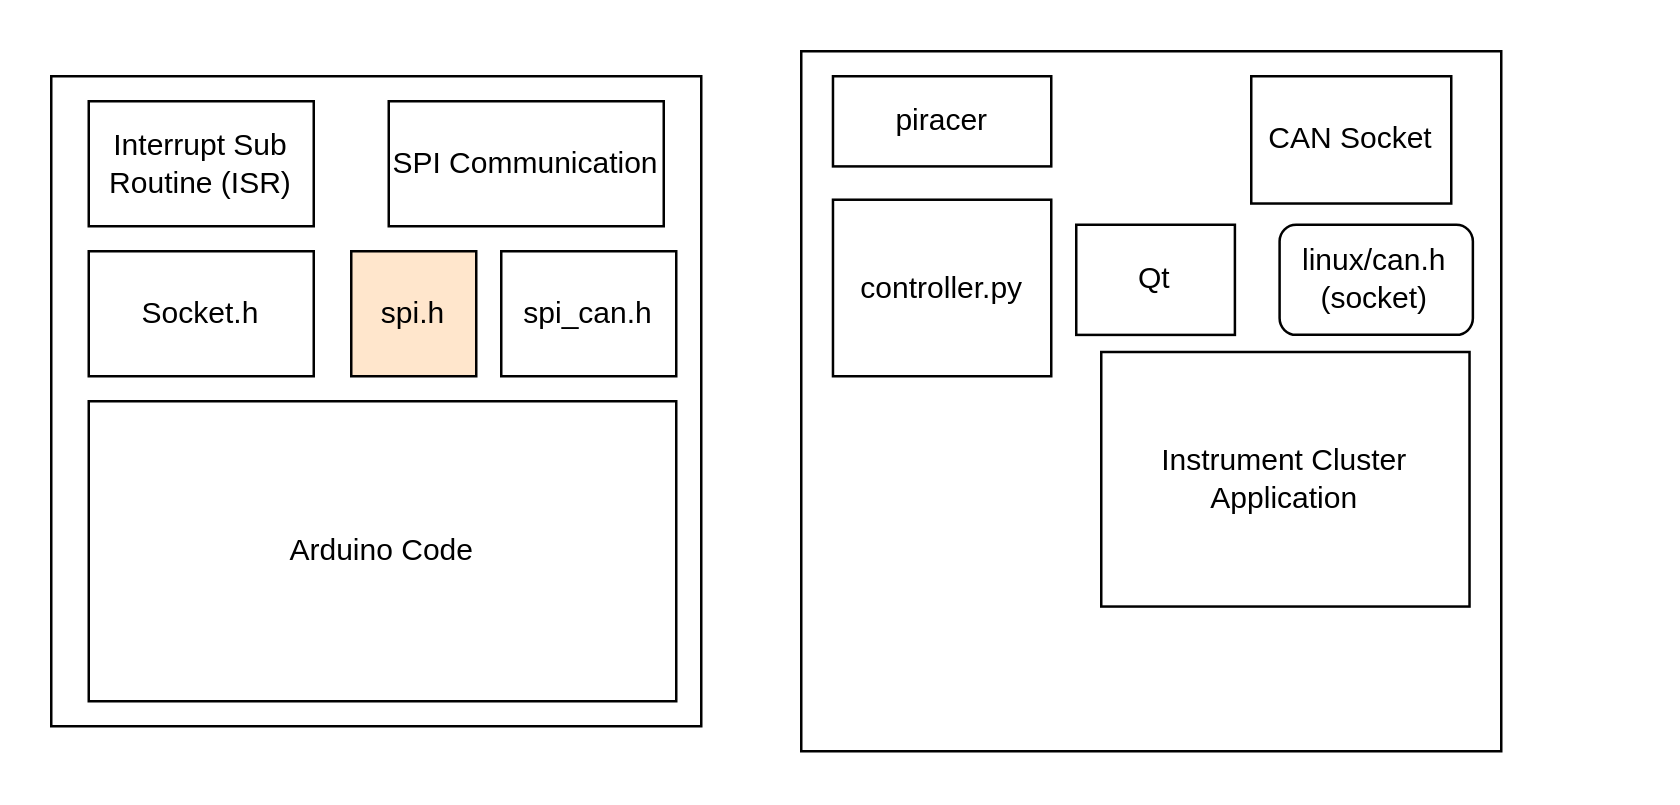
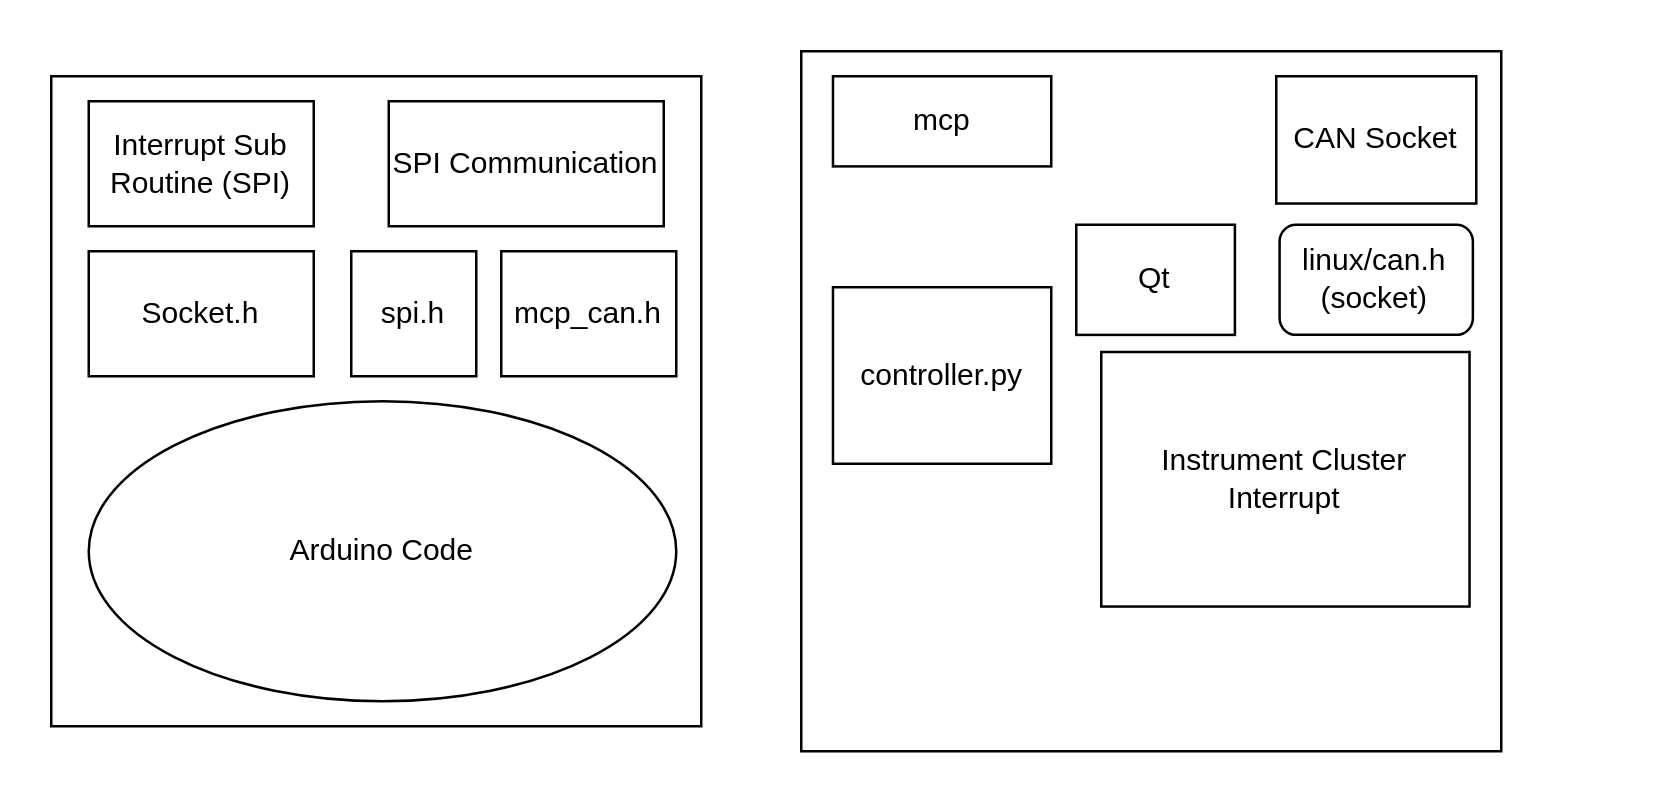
node "piracer": label "piracer" -> "mcp"
node "CAN Socket": moved (1351, 140) -> (1376, 140)
node "Interrupt Sub Routine (ISR)": label "Interrupt Sub Routine (ISR)" -> "Interrupt Sub Routine (SPI)"
node "controller.py": moved (942, 288) -> (942, 375)
node "spi.h": fillcolor #ffe6cc -> #ffffff
node "spi_can.h": label "spi_can.h" -> "mcp_can.h"
node "Instrument Cluster Application": label "Instrument Cluster Application" -> "Instrument Cluster Interrupt"
node "Arduino Code": shape rectangle -> ellipse
